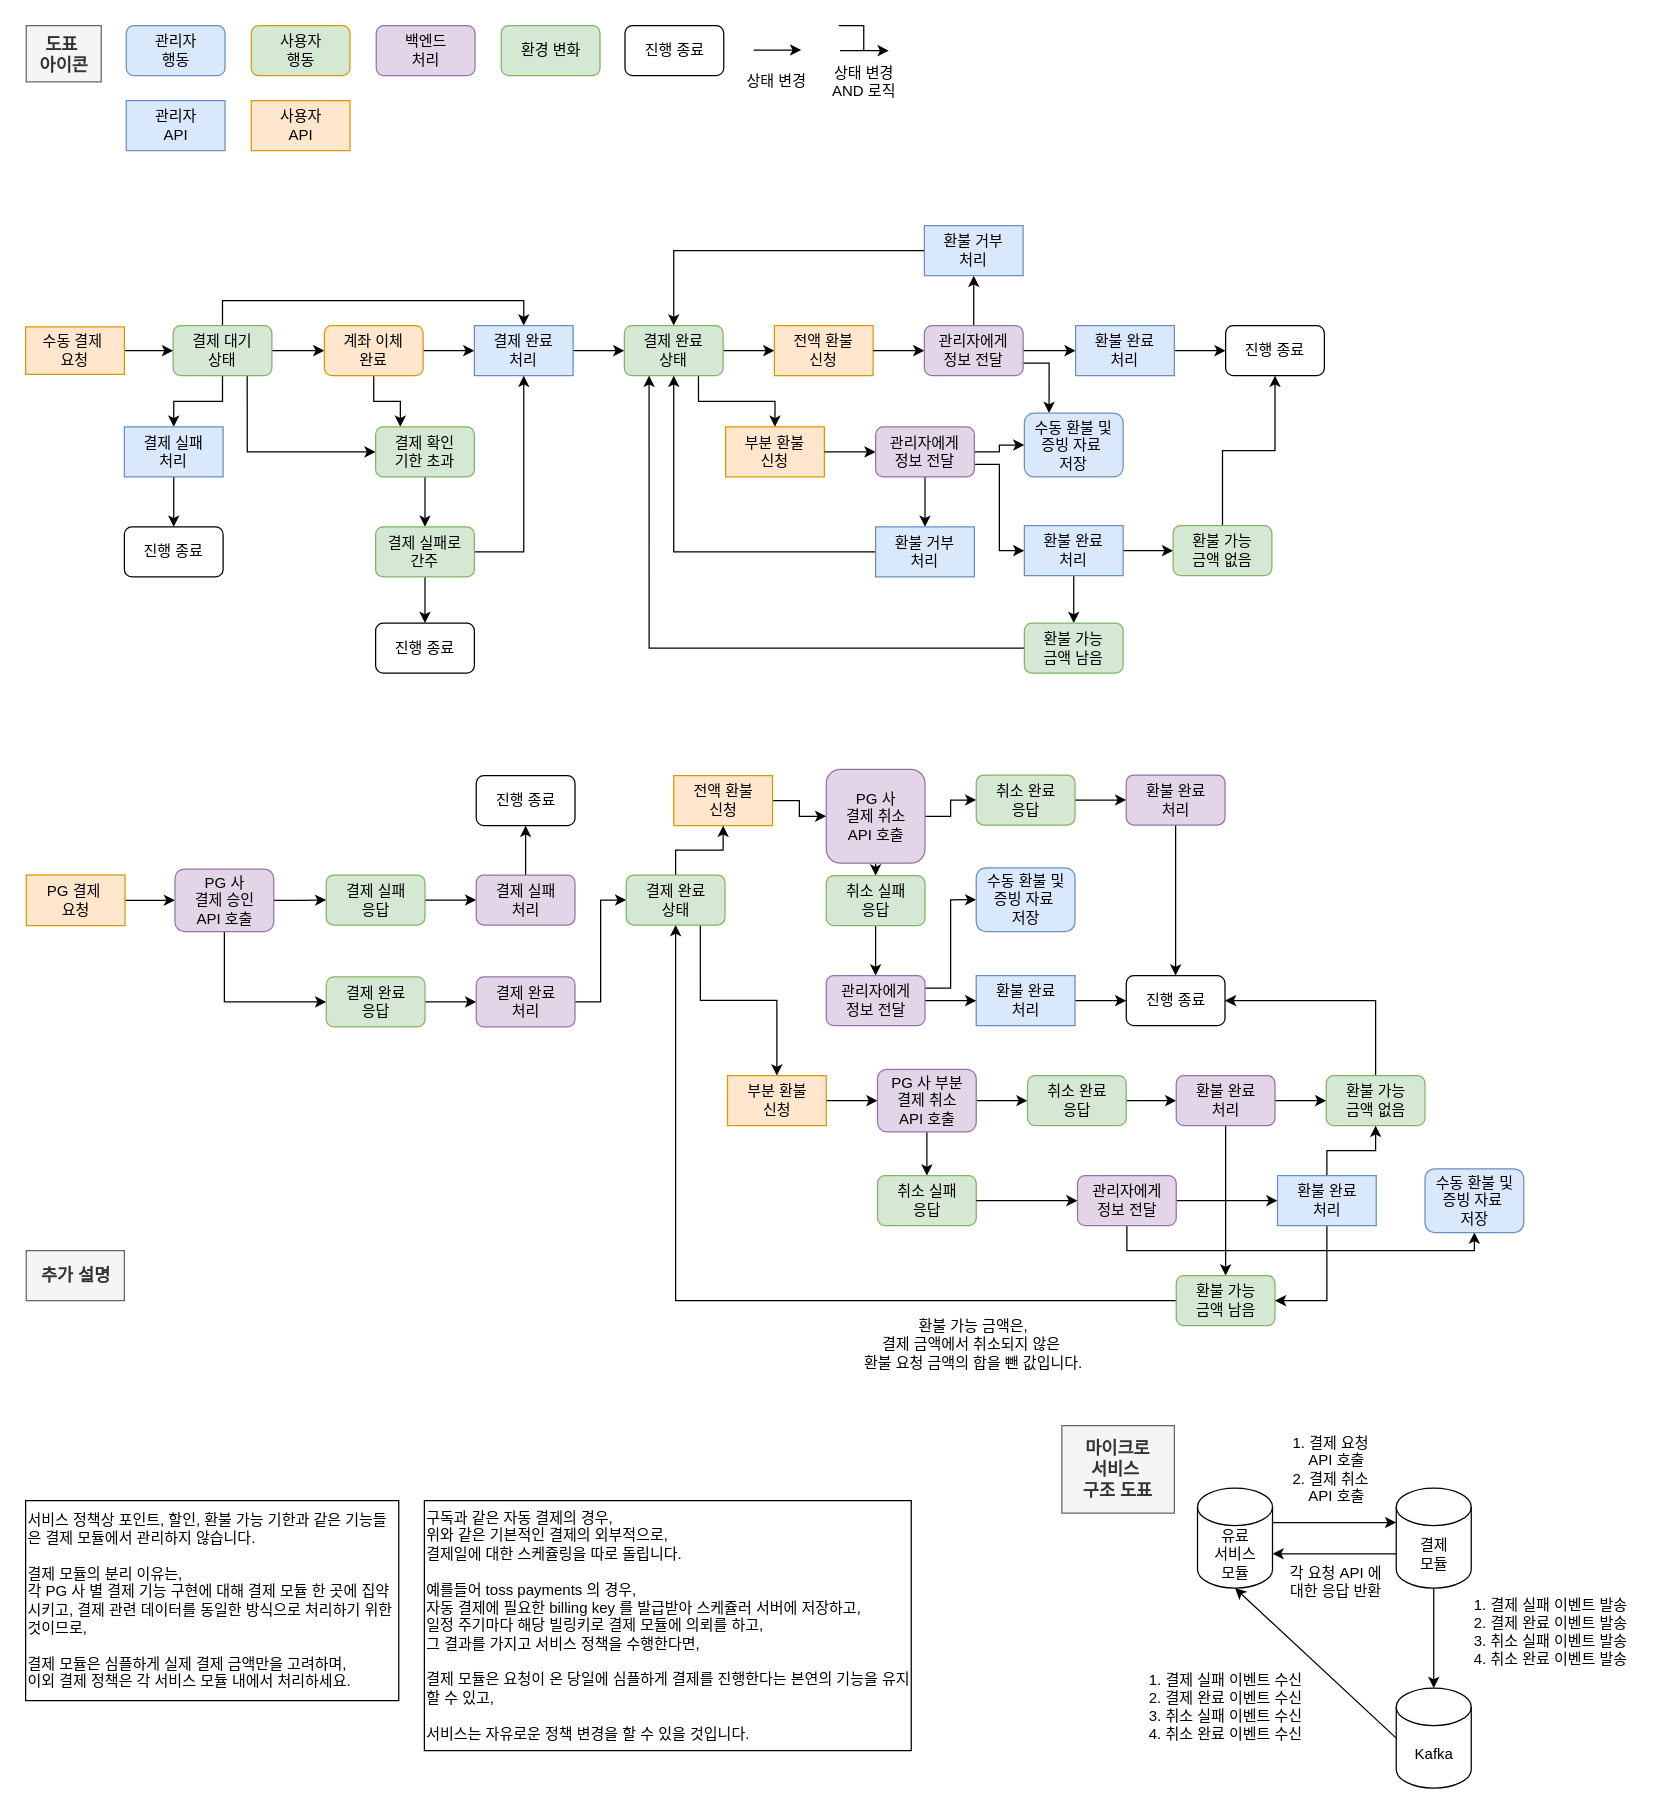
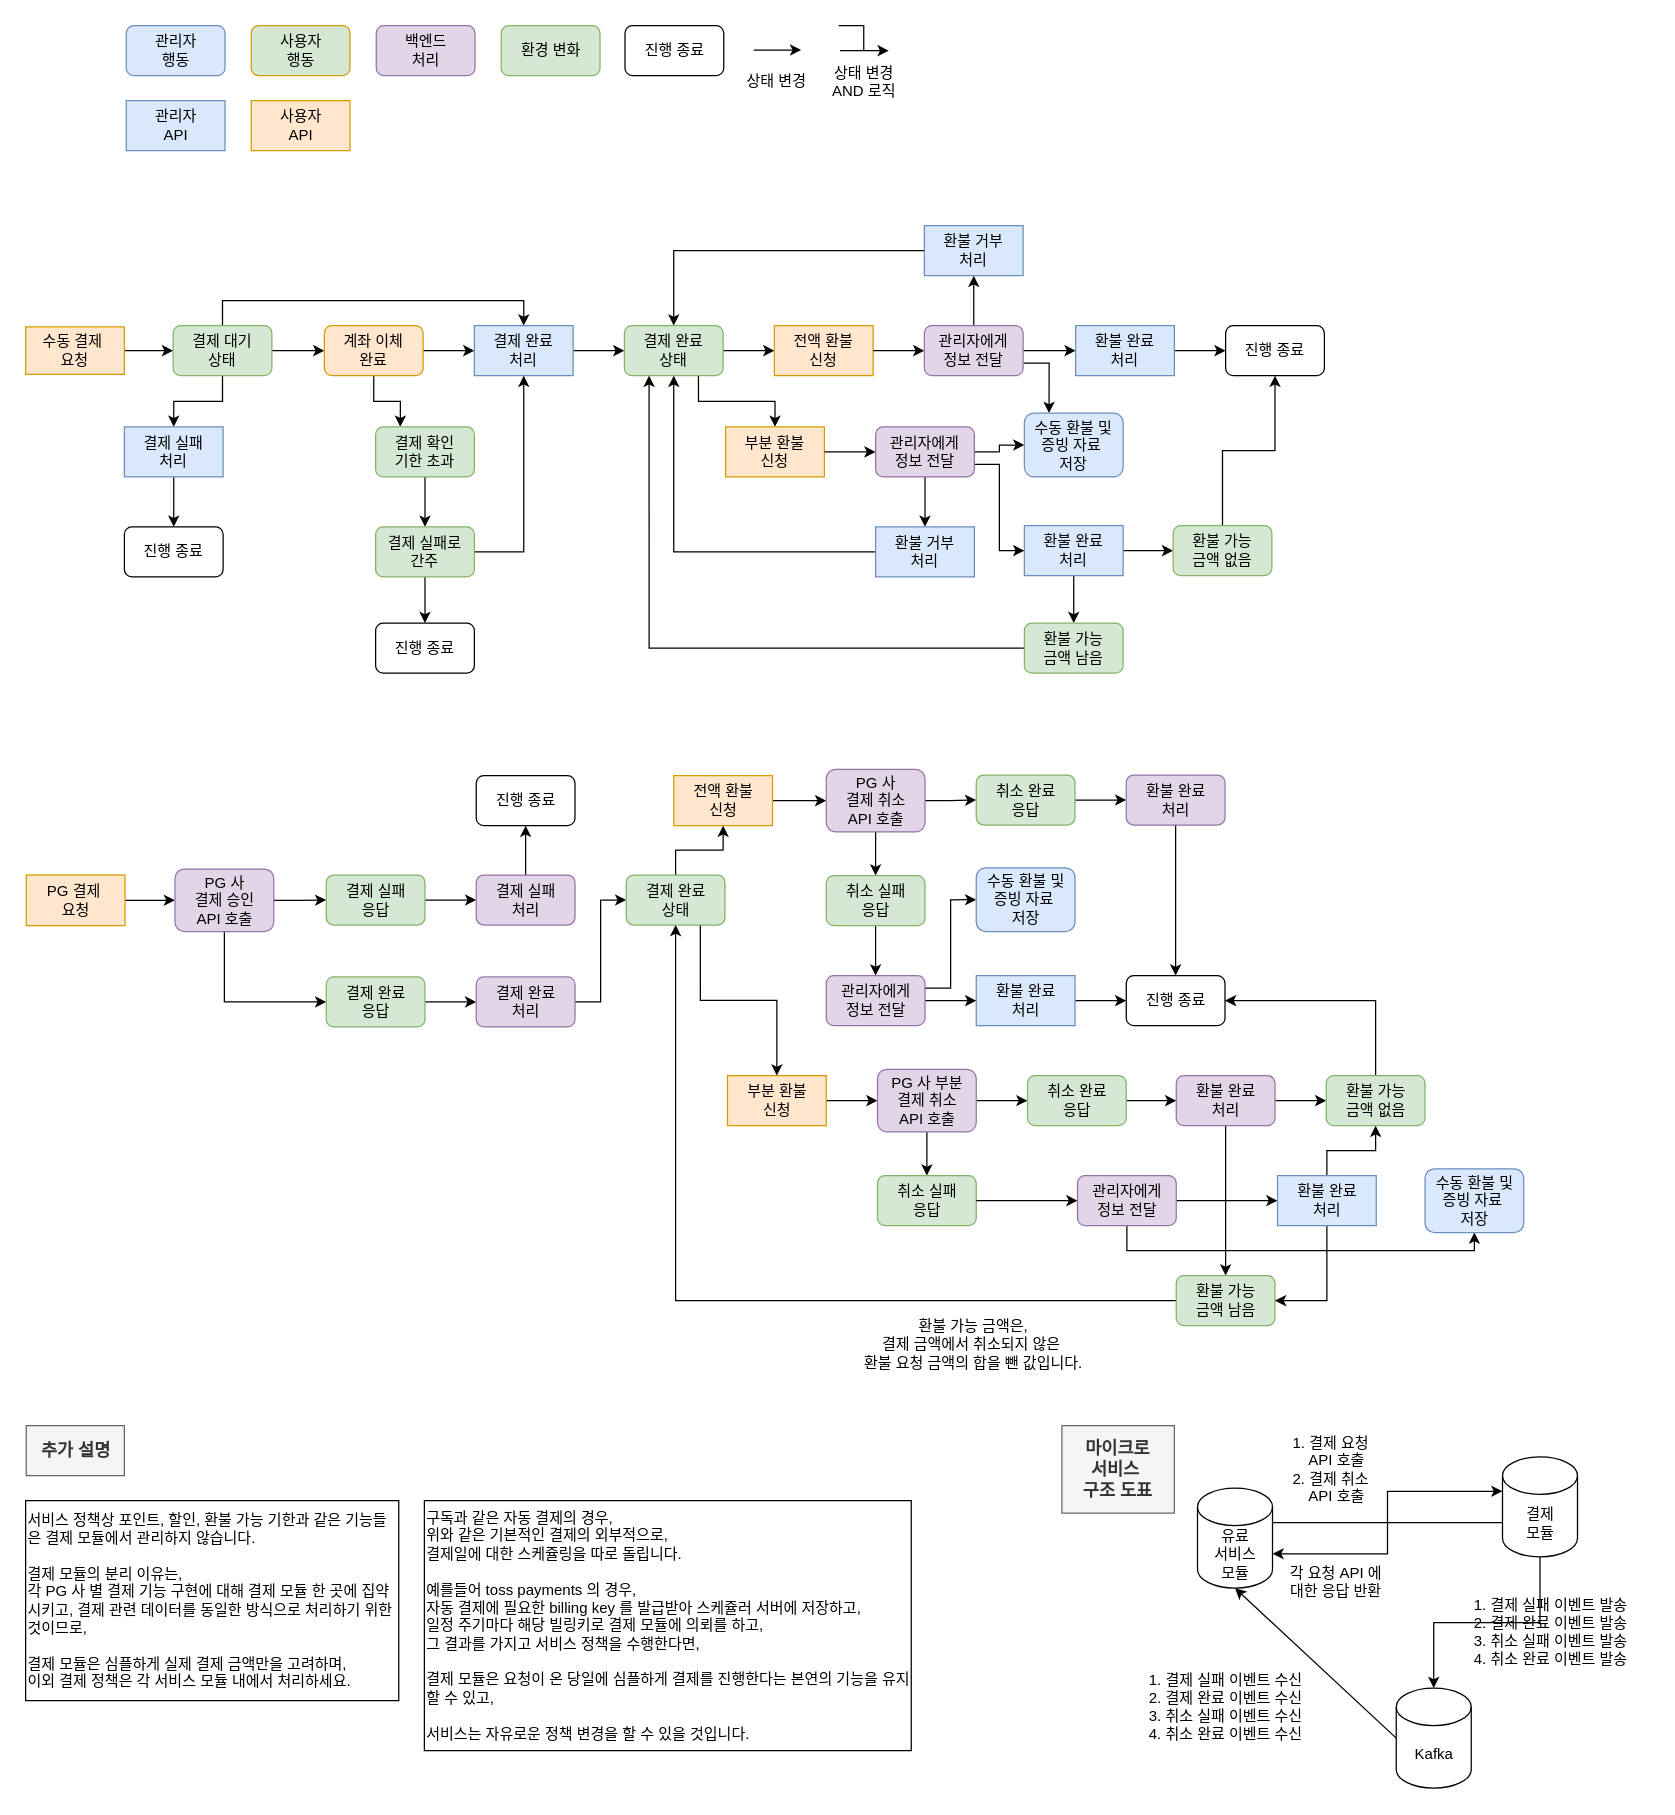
node "도표 아이콘": removed
edge "결제 대기 상태" -> "결제 확인 기한 초과": removed
node "PG 사 결제 취소 API 호출": size 99x94 -> 99x63
node "추가 설명": moved (75, 1276) -> (75, 1451)
node "결제 모듈": moved (1434, 1538) -> (1540, 1507)
